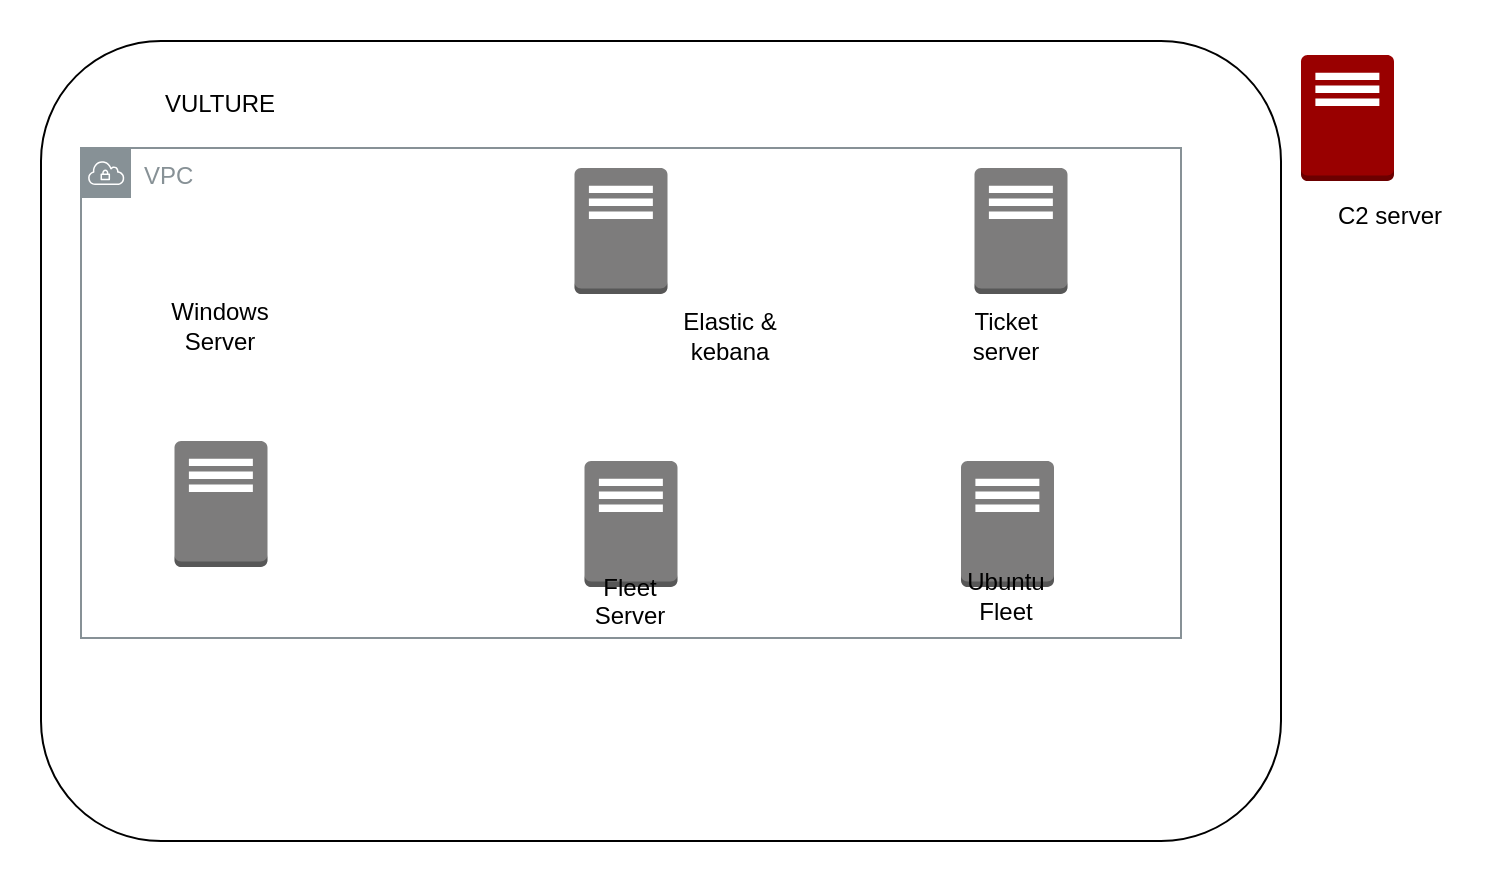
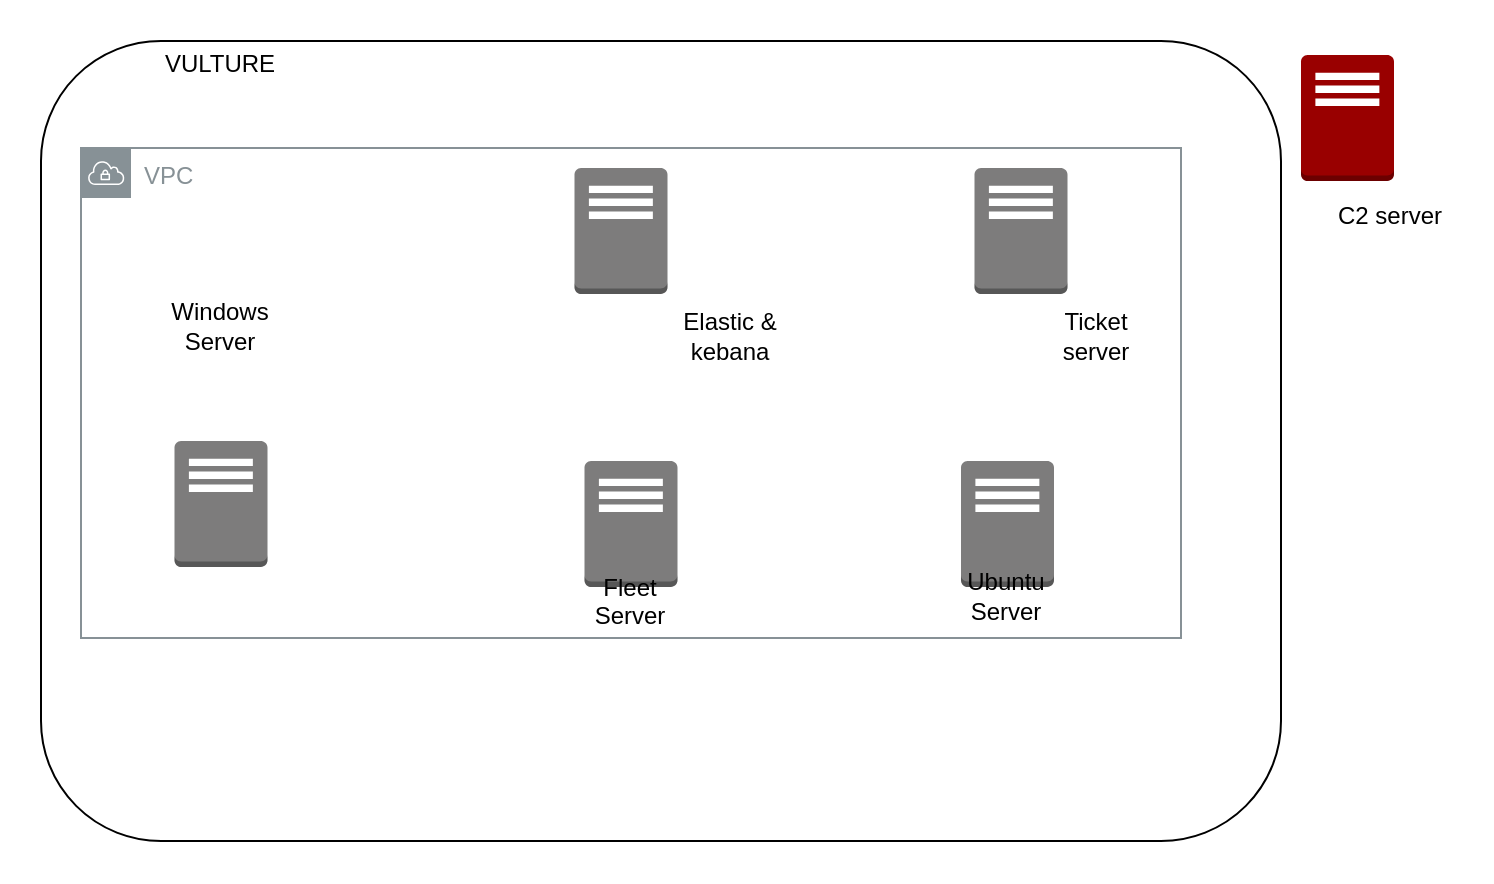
node "VULTURE": moved (221, 118) -> (221, 78)
node "Ticket server": moved (1008, 337) -> (1098, 337)
node "Ubuntu Fleet": label "Ubuntu Fleet" -> "Ubuntu Server"
